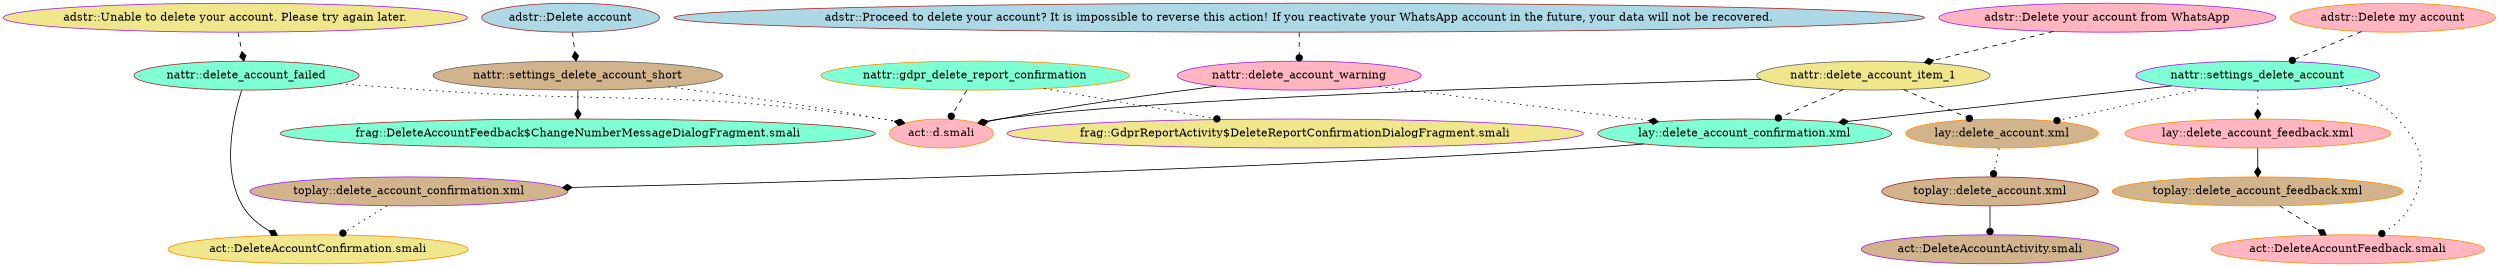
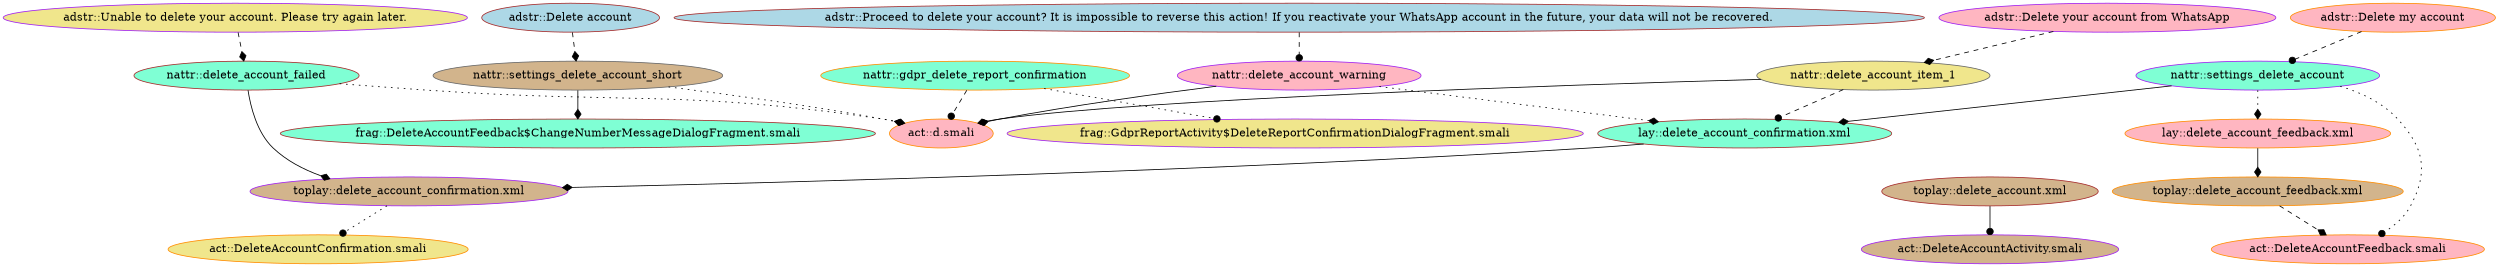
node "lay::delete_account.xml": removed
edge "nattr::delete_account_failed" -> "act::DeleteAccountConfirmation.smali": now "nattr::delete_account_failed" -> "toplay::delete_account_confirmation.xml"
